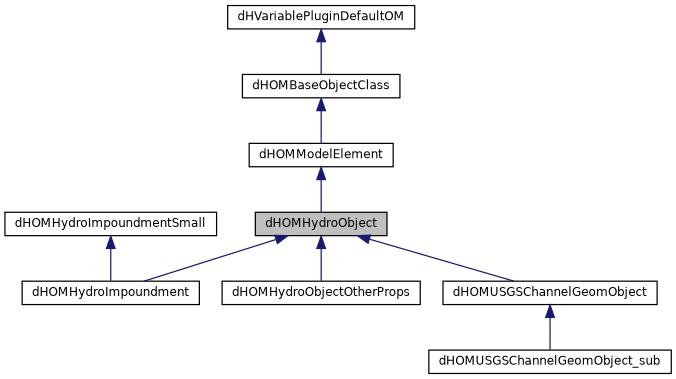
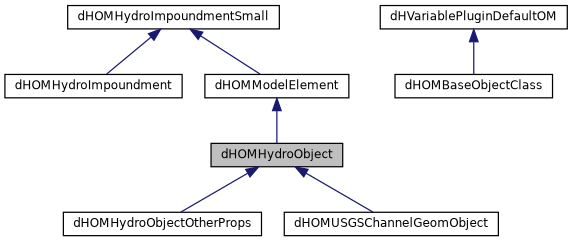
edge "dHOMModelElement" -> "dHOMBaseObjectClass": now "dHOMModelElement" -> "dHOMHydroImpoundmentSmall"
edge "dHOMHydroImpoundment" -> "dHOMHydroObject": removed
node "dHOMUSGSChannelGeomObject_sub": removed
